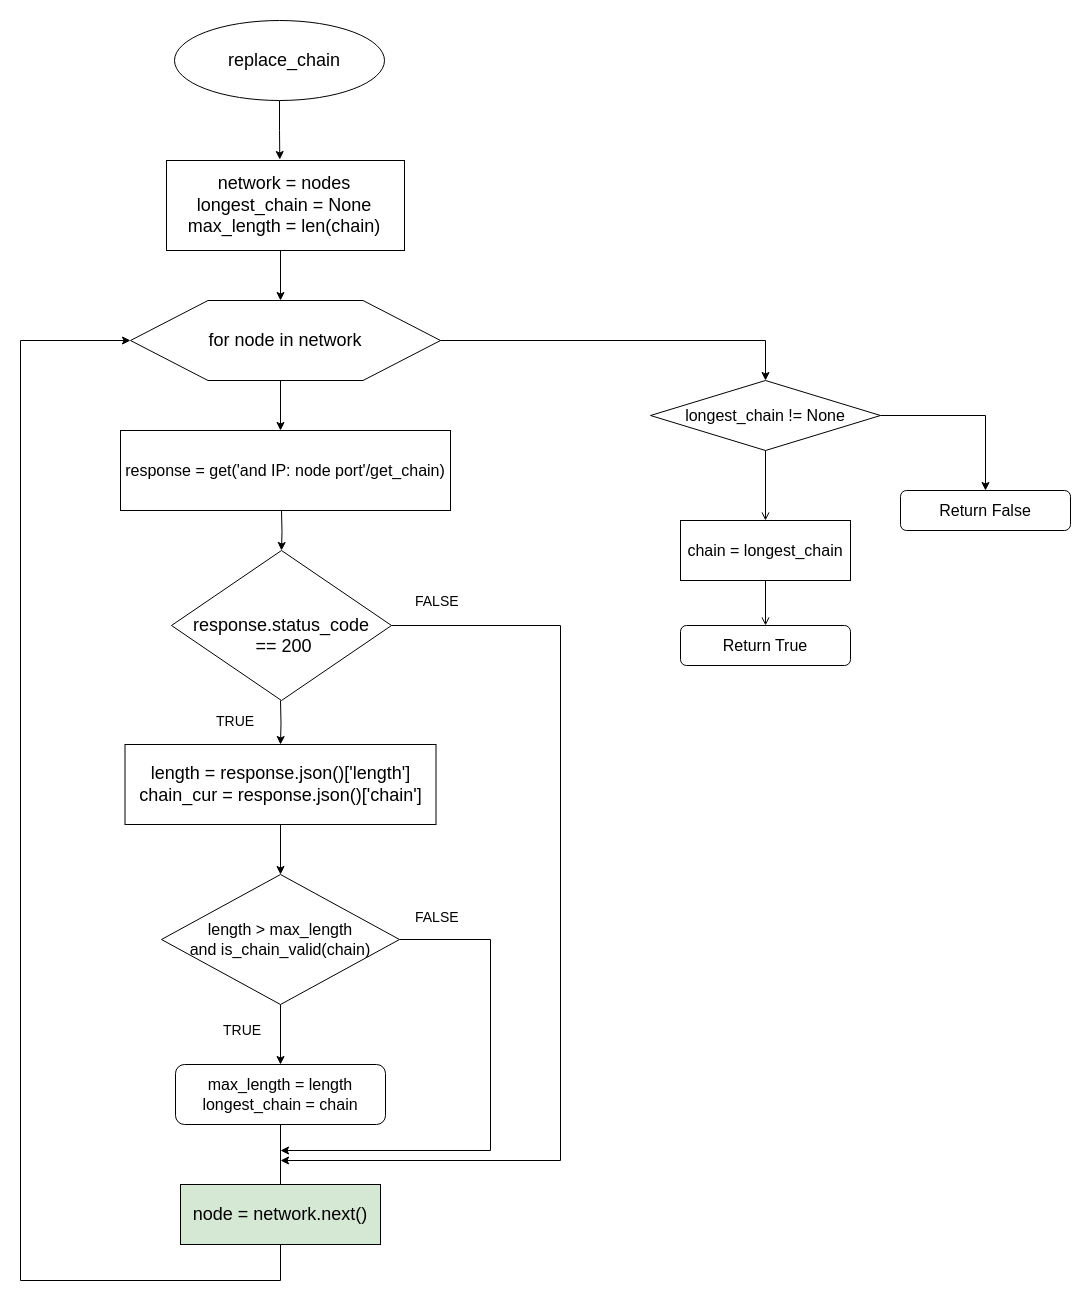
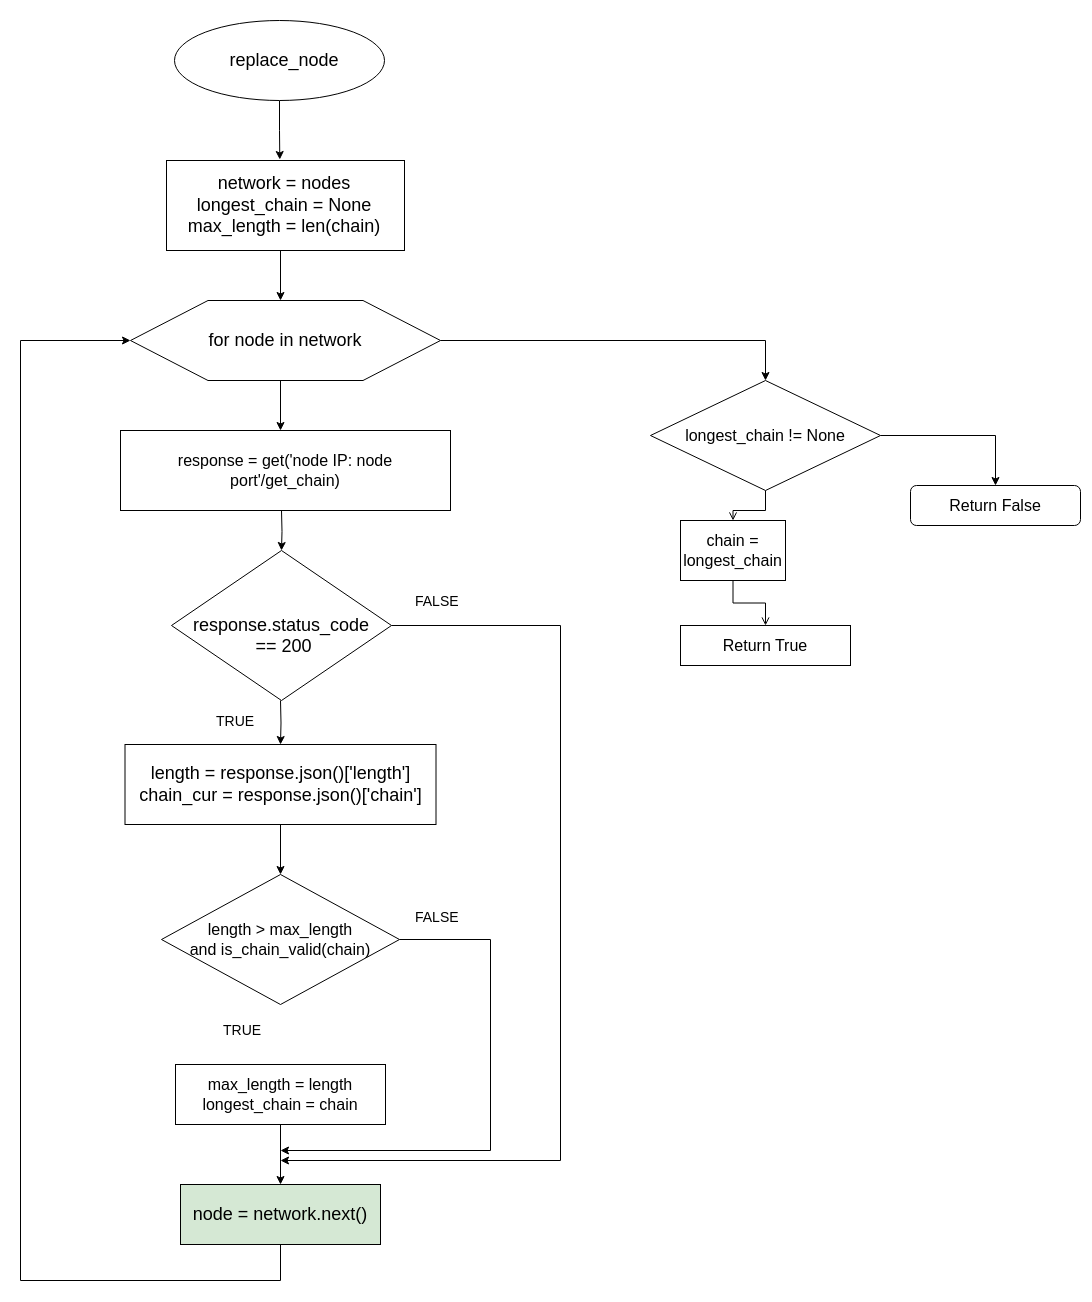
node "replace_chain": label "replace_chain" -> "replace_node"
node "longest_chain != None": size 230x70 -> 230x110
node "response = get('and IP: node port'/get_chain)": label "response = get('and IP: node port'/get_chain)" -> "response = get('node IP: node port'/get_chain)"
node "Return False": moved (986, 511) -> (996, 506)
node "chain = longest_chain": size 170x60 -> 105x60
node "Return True": shape rounded rectangle -> rectangle
edge "length > max_length and is_chain_valid(chain)" -> "max_length = length longest_chain = chain": removed
node "max_length = length longest_chain = chain": shape rounded rectangle -> rectangle
edge "max_length = length longest_chain = chain" -- "node = network.next()": arrowhead none -> classic
